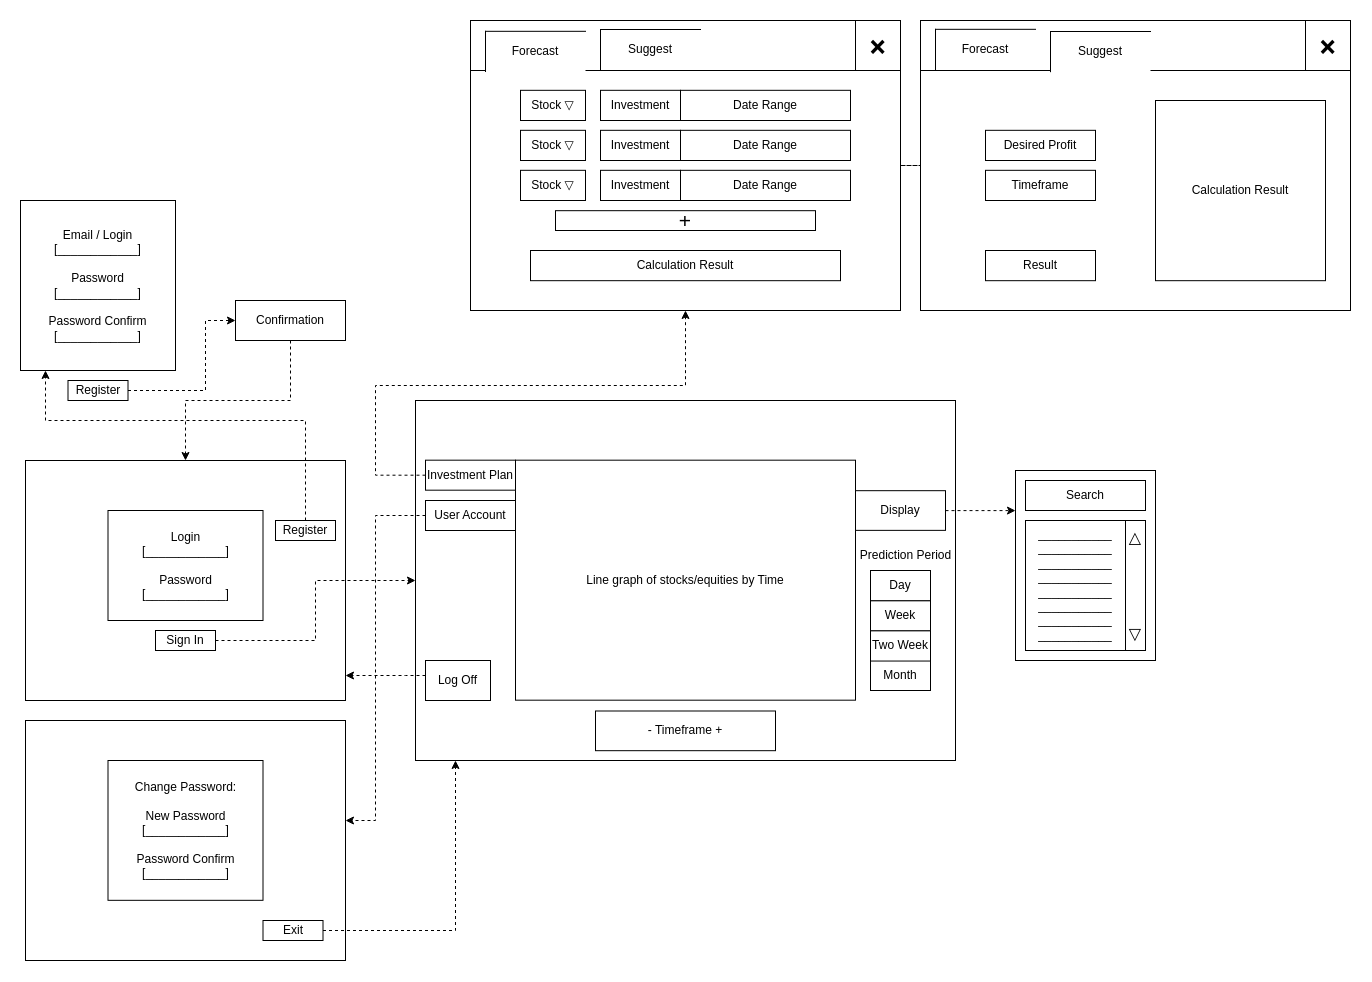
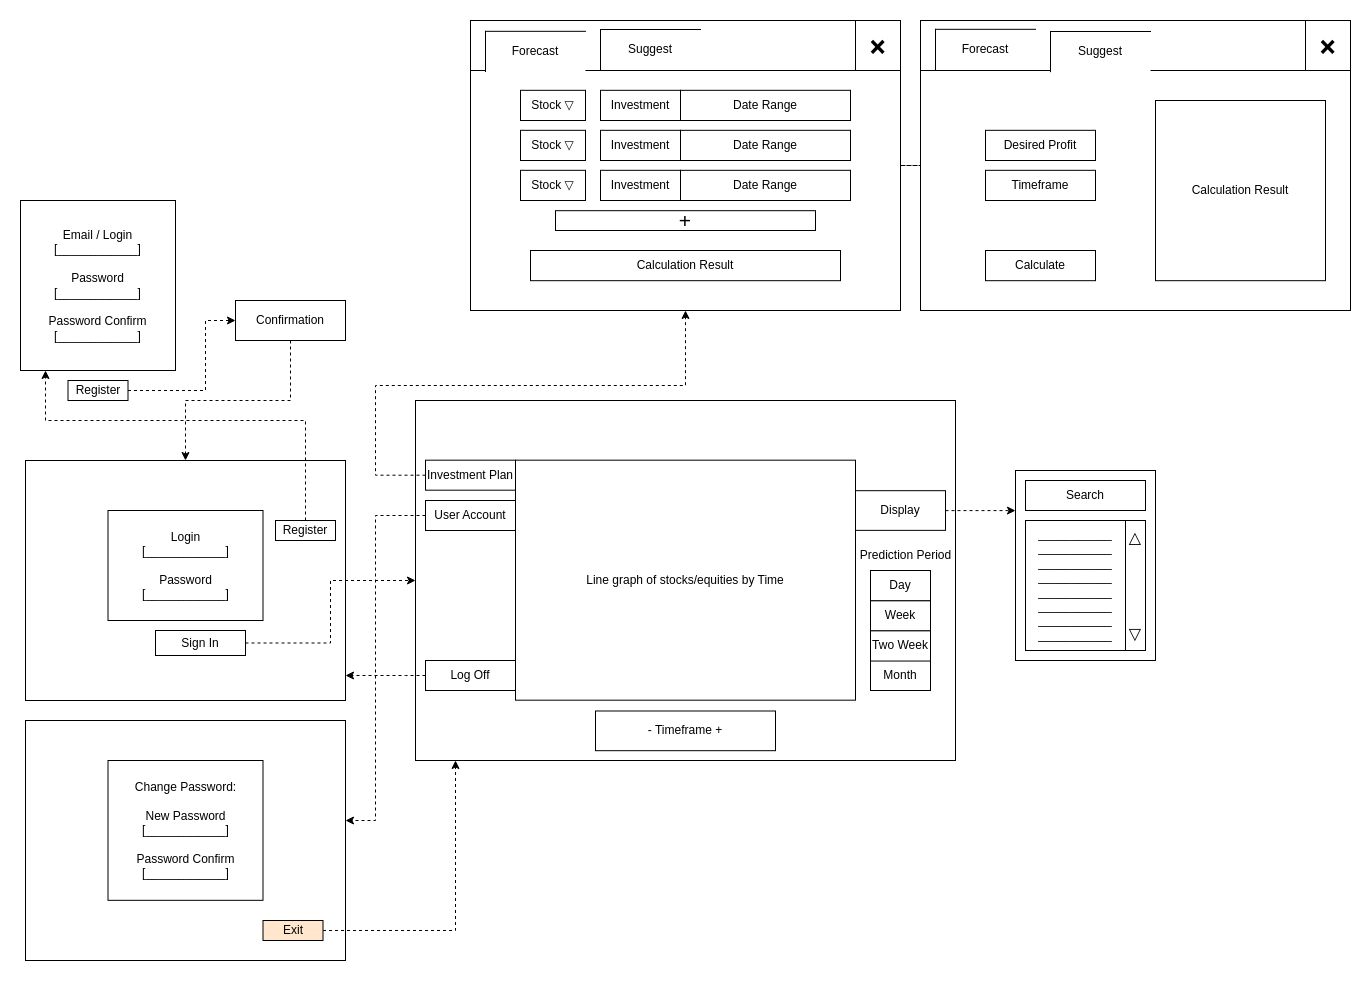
node "Result": label "Result" -> "Calculate"
node "Sign In": size 60x20 -> 90x25
node "Log Off": size 65x40 -> 90x30
node "Exit": fillcolor #ffffff -> #ffe6cc
